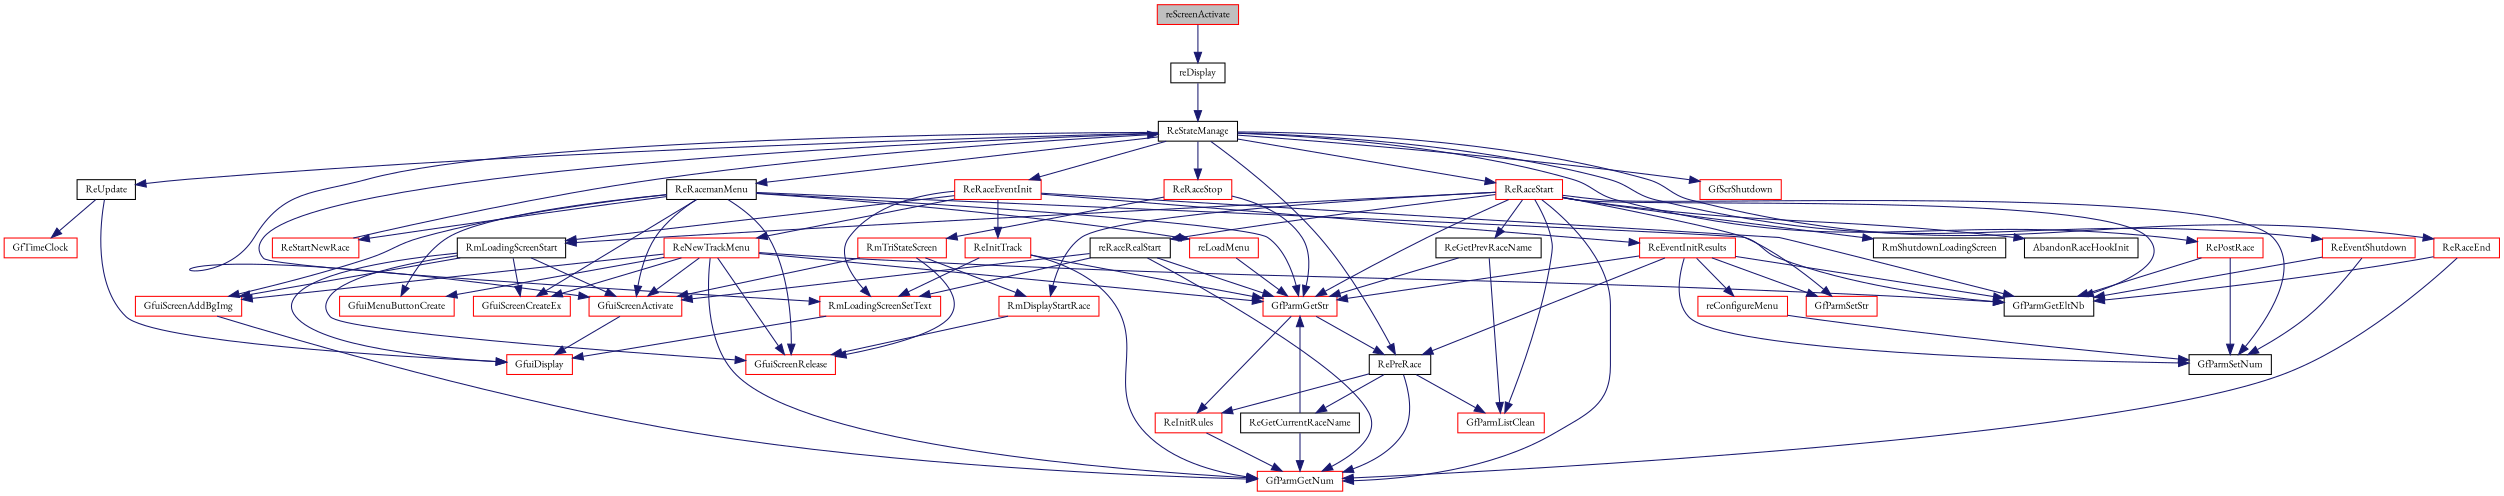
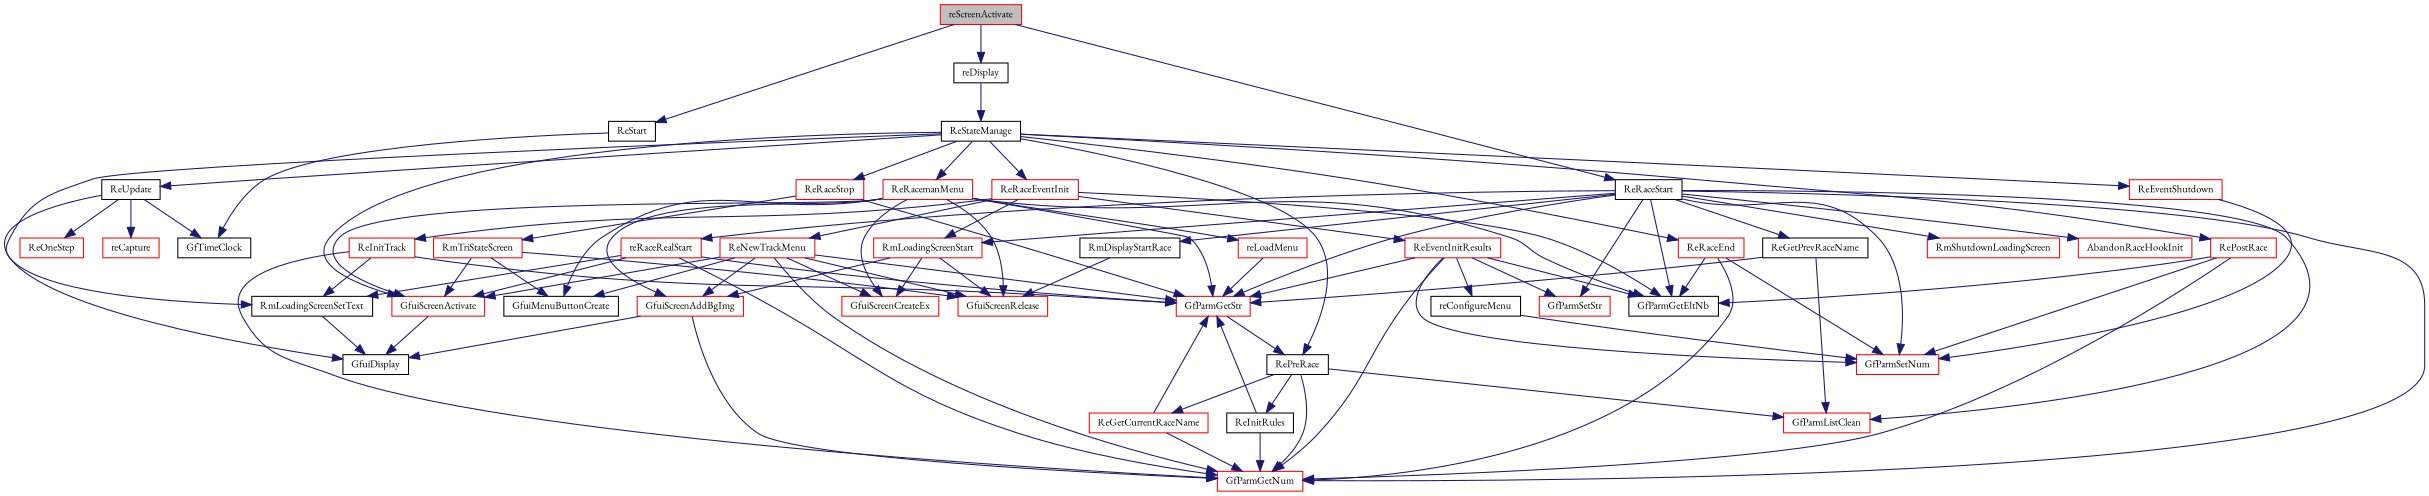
node "ReStart": added
edge "ReStateManage" -> "ReRaceStart": now "reScreenActivate" -> "ReRaceStart"
node "ReRacemanMenu": color black -> red
node "ReRaceStart": color red -> black
node "GfScrShutdown": removed
edge "ReRaceEventInit" -> "RmLoadingScreenSetText": removed
node "GfTimeClock": color red -> black
node "ReOneStep": added
node "reCapture": added
node "ReStartNewRace": removed
node "RmLoadingScreenStart": color black -> red
node "reRaceRealStart": color black -> red
node "RmShutdownLoadingScreen": color black -> red
node "AbandonRaceHookInit": color black -> red
edge "RmTriStateScreen" -> "RmDisplayStartRace": now "RmTriStateScreen" -> "GfuiMenuButtonCreate"
edge "ReEventShutdown" -> "GfParmGetEltNb": removed
edge "ReNewTrackMenu" -> "GfParmGetEltNb": removed
edge "RmLoadingScreenStart" -> "GfuiScreenActivate": removed
edge "ReEventInitResults" -> "RePreRace": now "ReEventInitResults" -> "GfParmGetNum"
node "GfuiMenuButtonCreate": color red -> black
node "RmLoadingScreenSetText": color red -> black
node "RmDisplayStartRace": color red -> black
node "reConfigureMenu": color red -> black
edge "ReRaceEnd" -> "GfParmSetNum": added
edge "RmLoadingScreenStart" -> "GfuiDisplay": now "GfuiScreenAddBgImg" -> "GfuiDisplay"
edge "GfParmGetStr" -> "ReInitRules": reversed
node "GfuiDisplay": color red -> black
node "GfParmSetNum": color black -> red
node "ReInitRules": color red -> black
node "ReGetCurrentRaceName": color black -> red
edge "RePostRace" -> "GfParmGetNum": added
